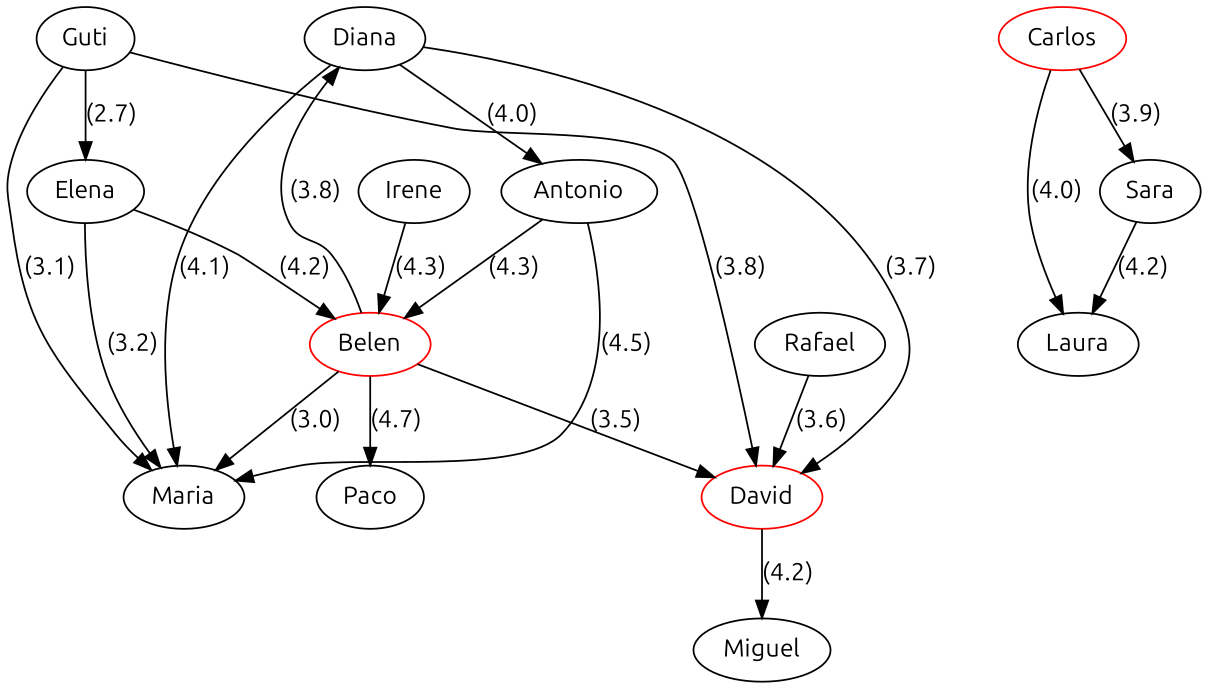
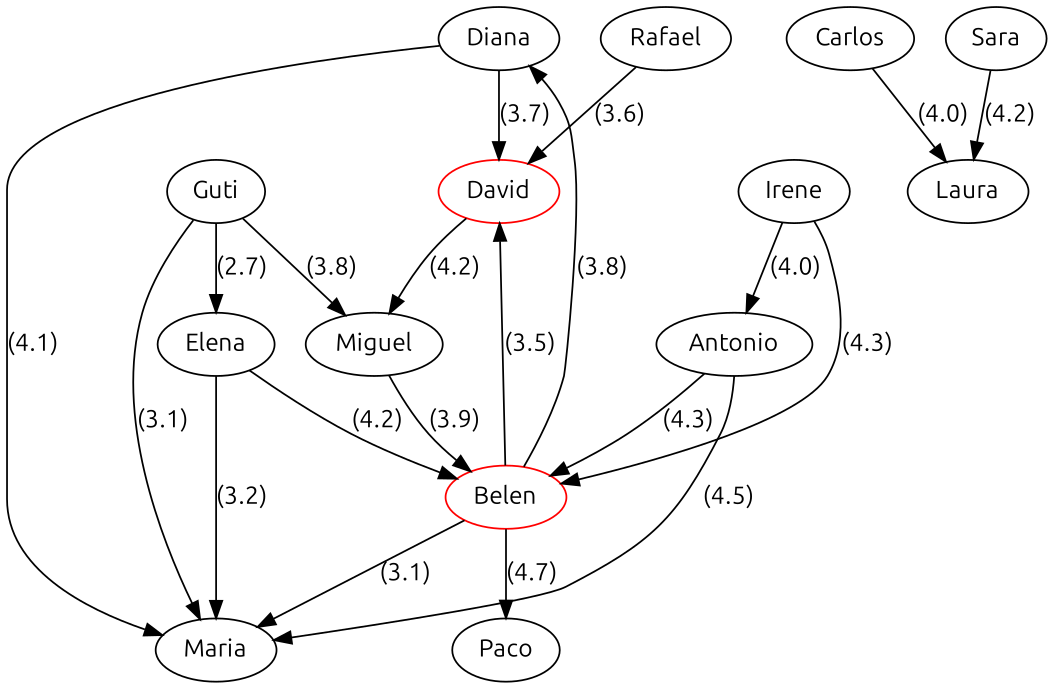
node "Carlos": color red -> black
edge "Carlos" -> "Sara": removed, label "(3.9)"
edge "Diana" -> "Antonio": now "Irene" -> "Antonio"
edge "Guti" -> "David": now "Guti" -> "Miguel"
edge "Belen" -> "Maria": label "(3.0)" -> "(3.1)"
edge "Miguel" -> "Belen": added, label "(3.9)"
